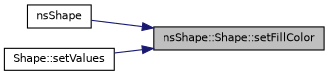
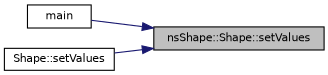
node "nsShape": label "nsShape" -> "main"
node "nsShape::Shape::setFillColor": label "nsShape::Shape::setFillColor" -> "nsShape::Shape::setValues"
